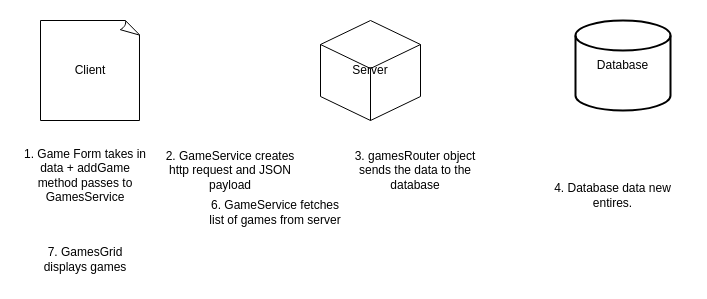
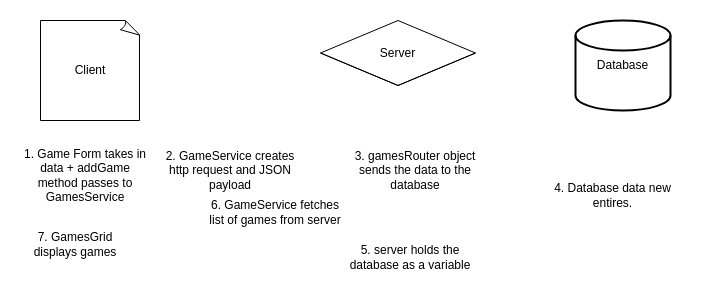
node "Server": size 100x100 -> 155x65
node "5. server holds the database as a variable": added
node "7. GamesGrid displays games": moved (86, 260) -> (76, 245)
